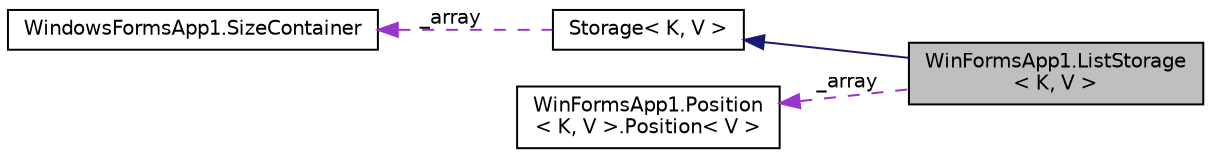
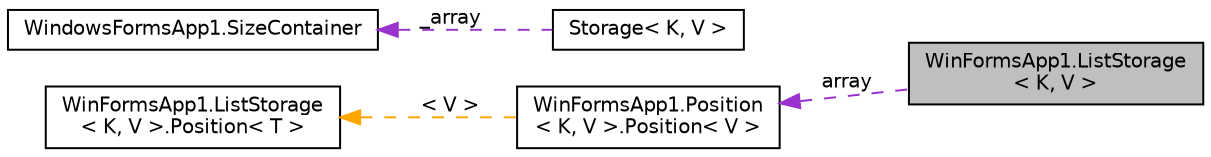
edge "WinFormsApp1.ListStorage < K, V >" -> "Storage< K, V >": removed
edge "WinFormsApp1.ListStorage < K, V >" -> "WinFormsApp1.Position < K, V >.Position< V >": label " _array" -> " array"
node "WinFormsApp1.ListStorage < K, V >.Position< T >": added
